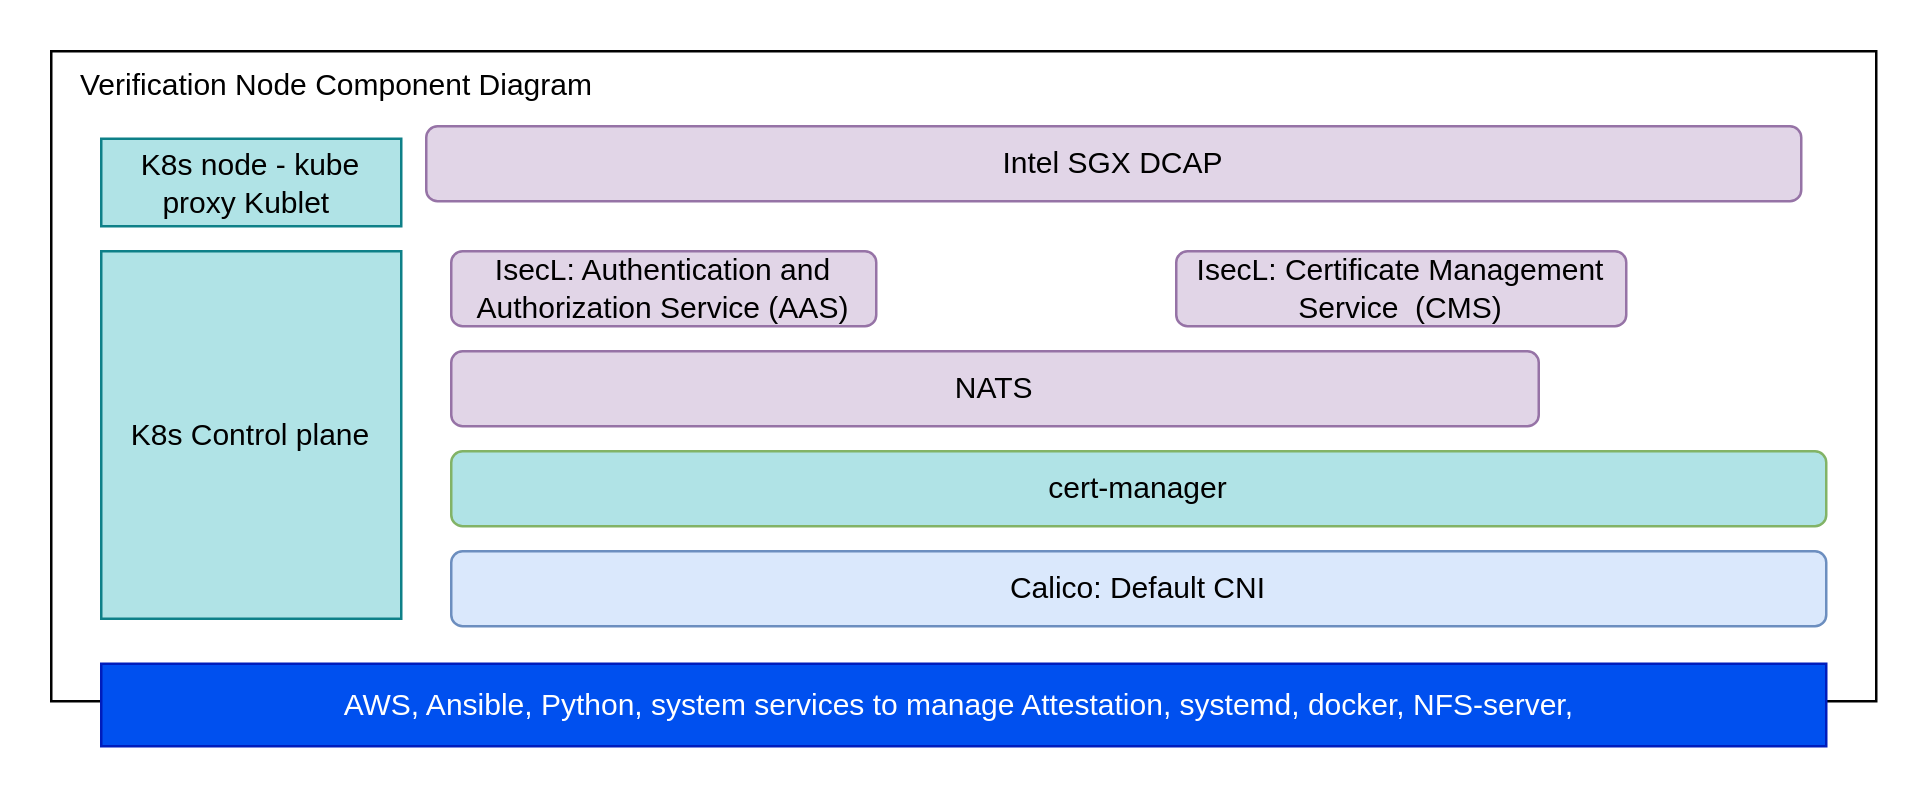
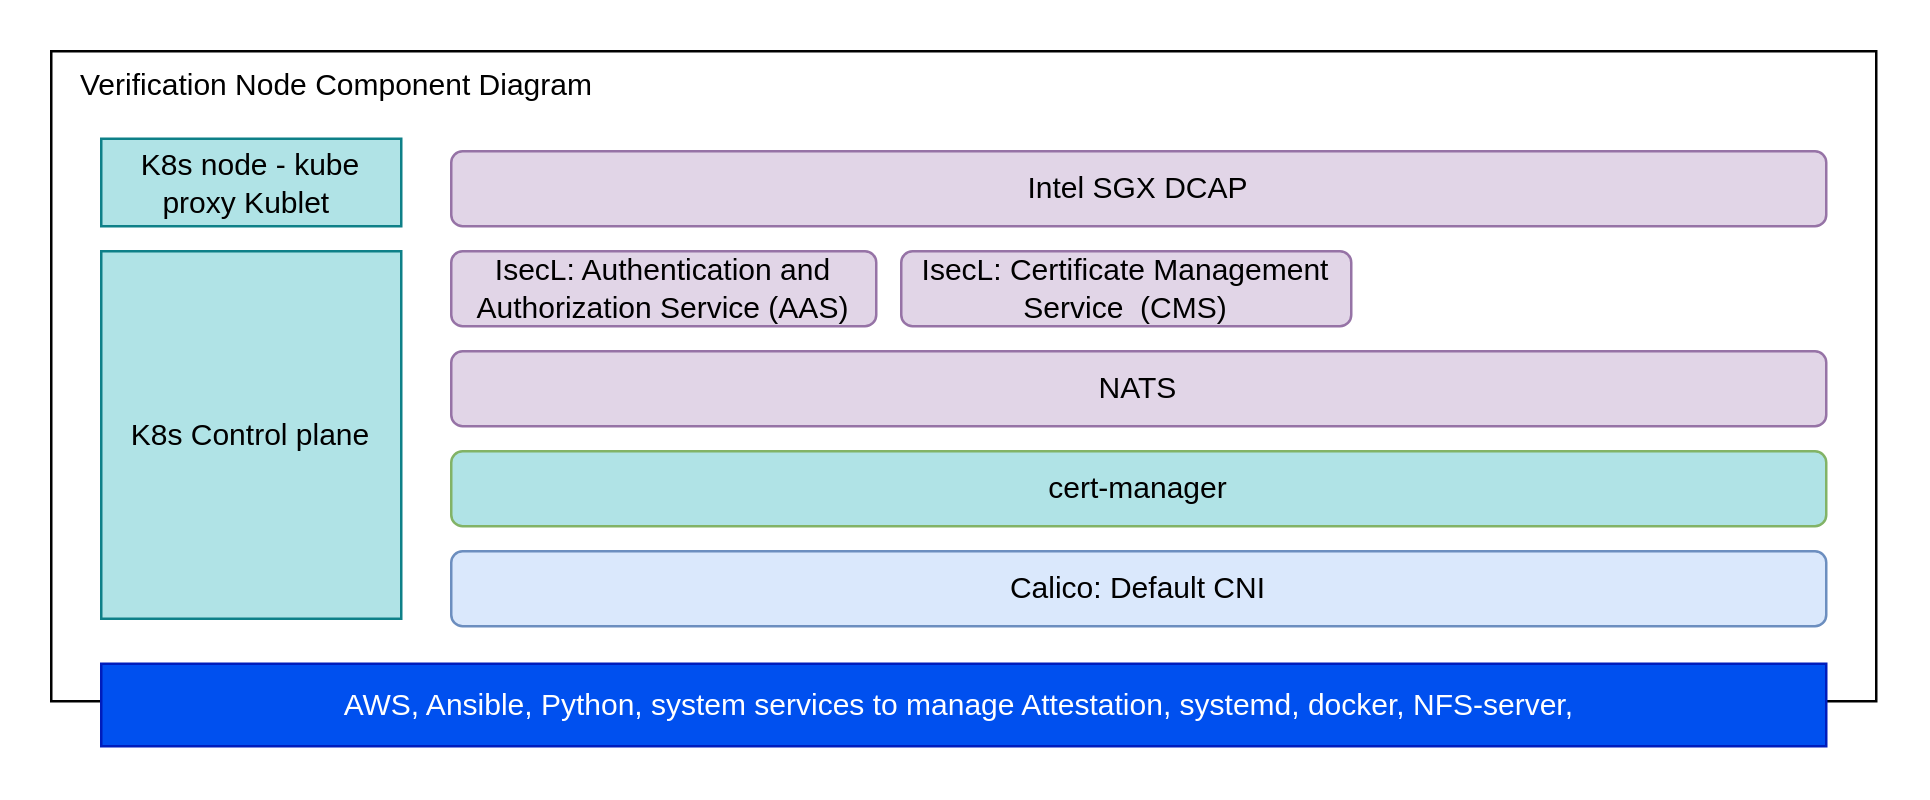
node "Intel SGX DCAP": moved (1114, 164) -> (1139, 189)
node "IsecL: Certificate Management Service (CMS)": moved (1401, 289) -> (1126, 289)
node "NATS": size 1088x75 -> 1375x75
